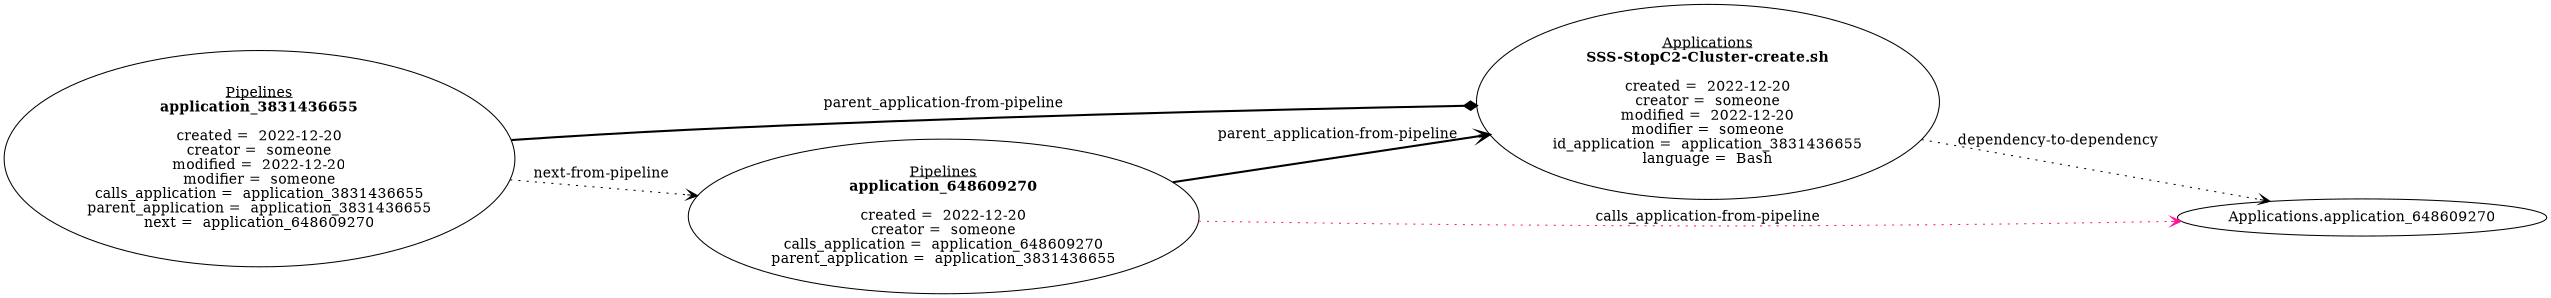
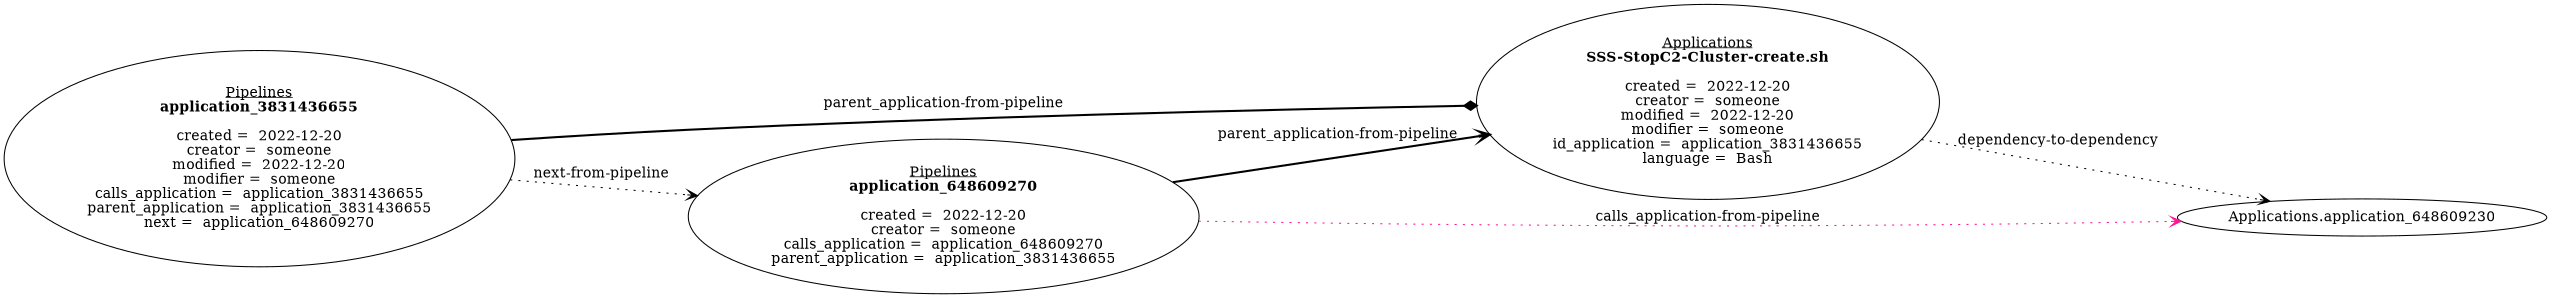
node "Applications.application_648609270": label "Applications.application_648609270" -> "Applications.application_648609230"
